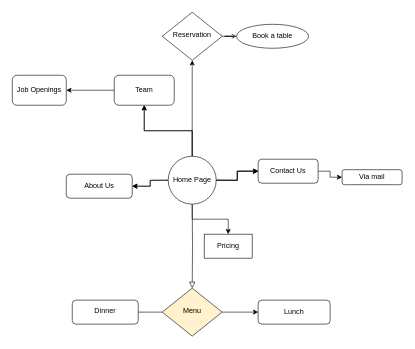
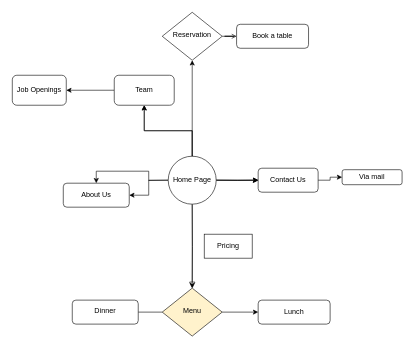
node "Book a table": shape ellipse -> rounded rectangle
node "Contact Us": moved (288, 171) -> (288, 180)
node "About Us": moved (99, 186) -> (96, 195)
edge "Home Page" -> "Pricing": now "Home Page" -> "Menu"
